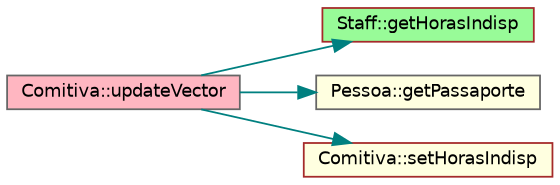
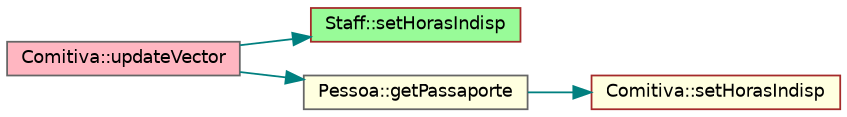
node "Staff::getHorasIndisp": label "Staff::getHorasIndisp" -> "Staff::setHorasIndisp"
edge "Comitiva::updateVector" -> "Comitiva::setHorasIndisp": now "Pessoa::getPassaporte" -> "Comitiva::setHorasIndisp"
